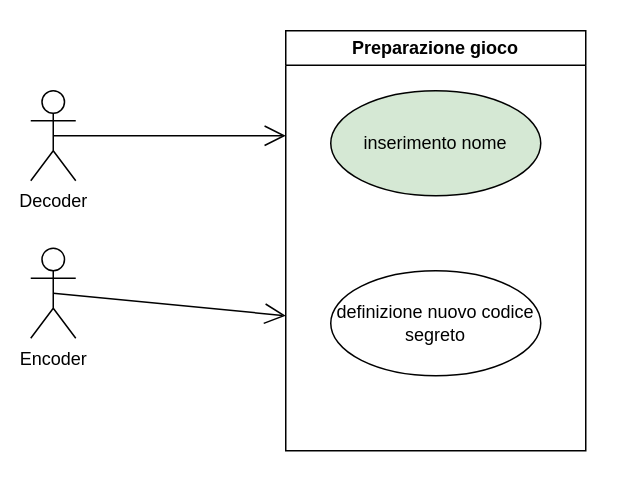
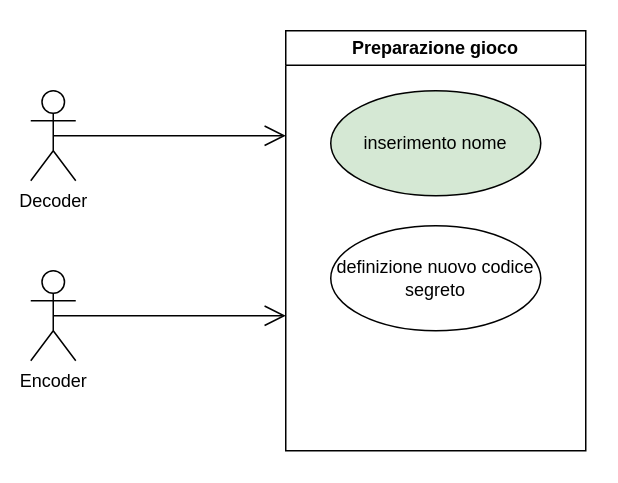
node "Encoder": moved (53, 293) -> (53, 316)
node "definizione nuovo codice segreto": moved (436, 323) -> (436, 278)
